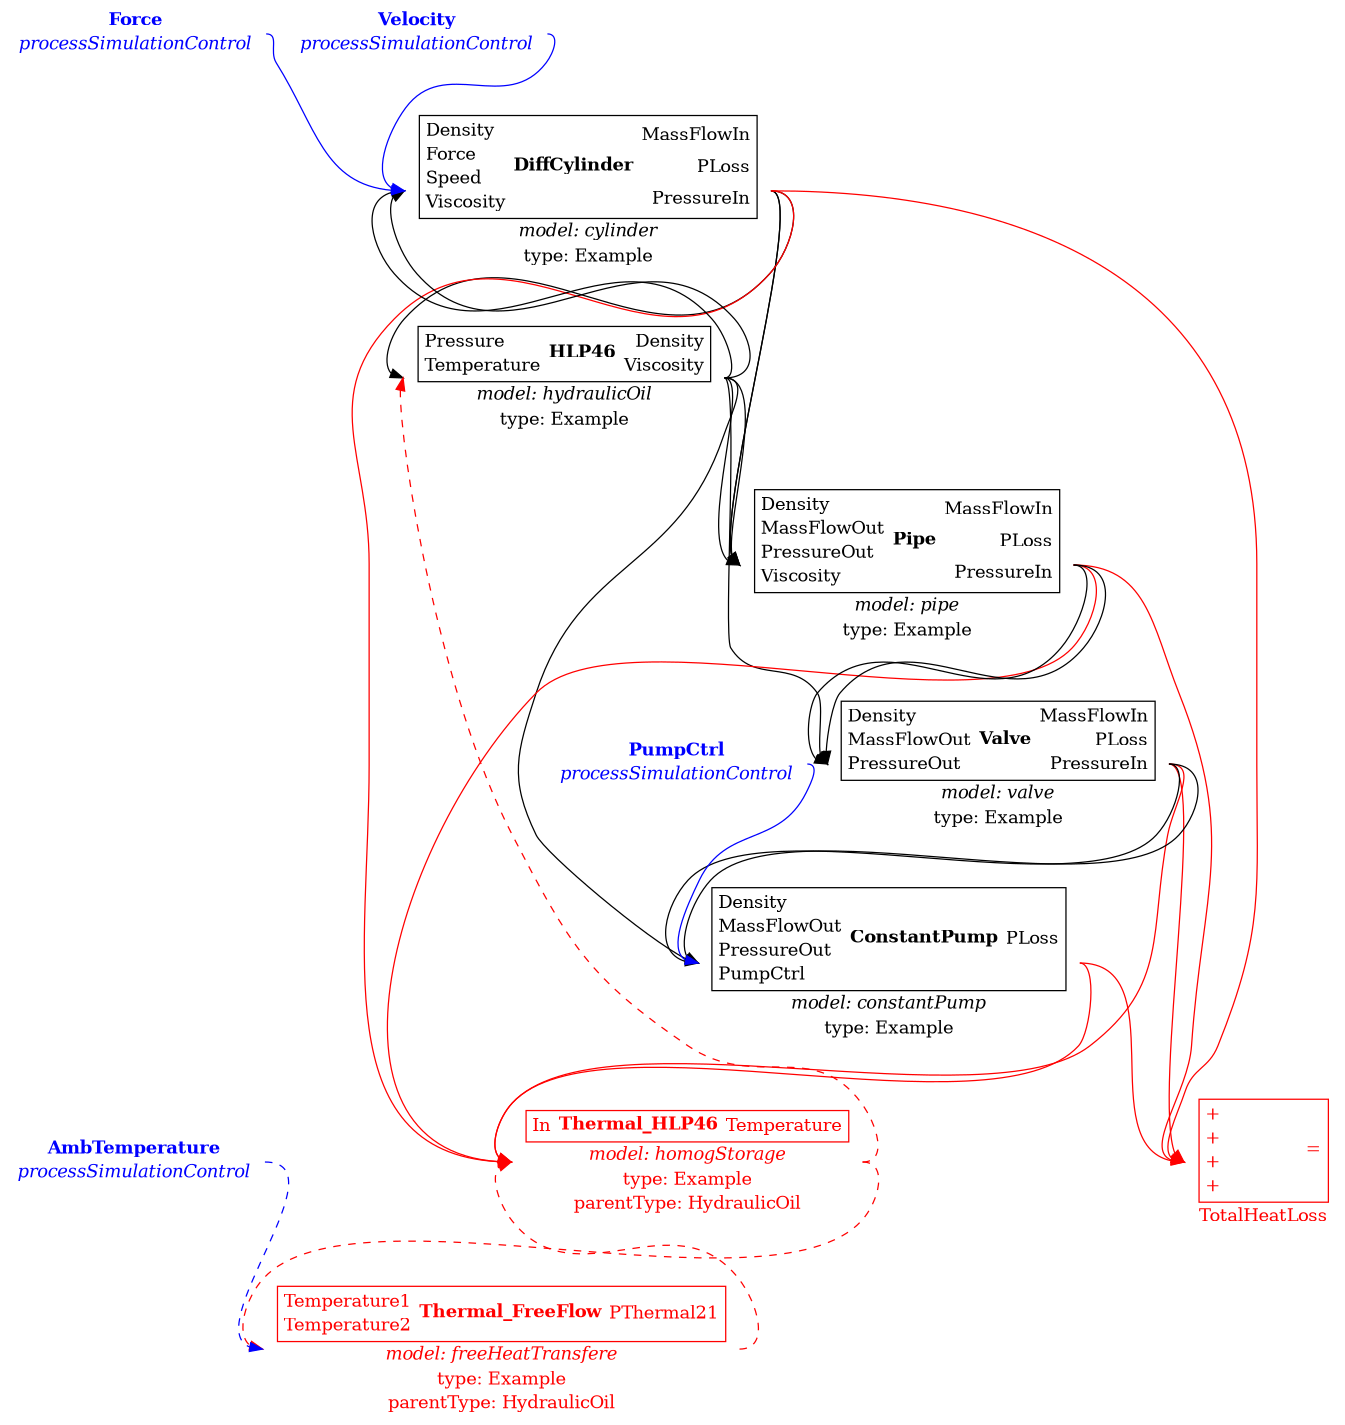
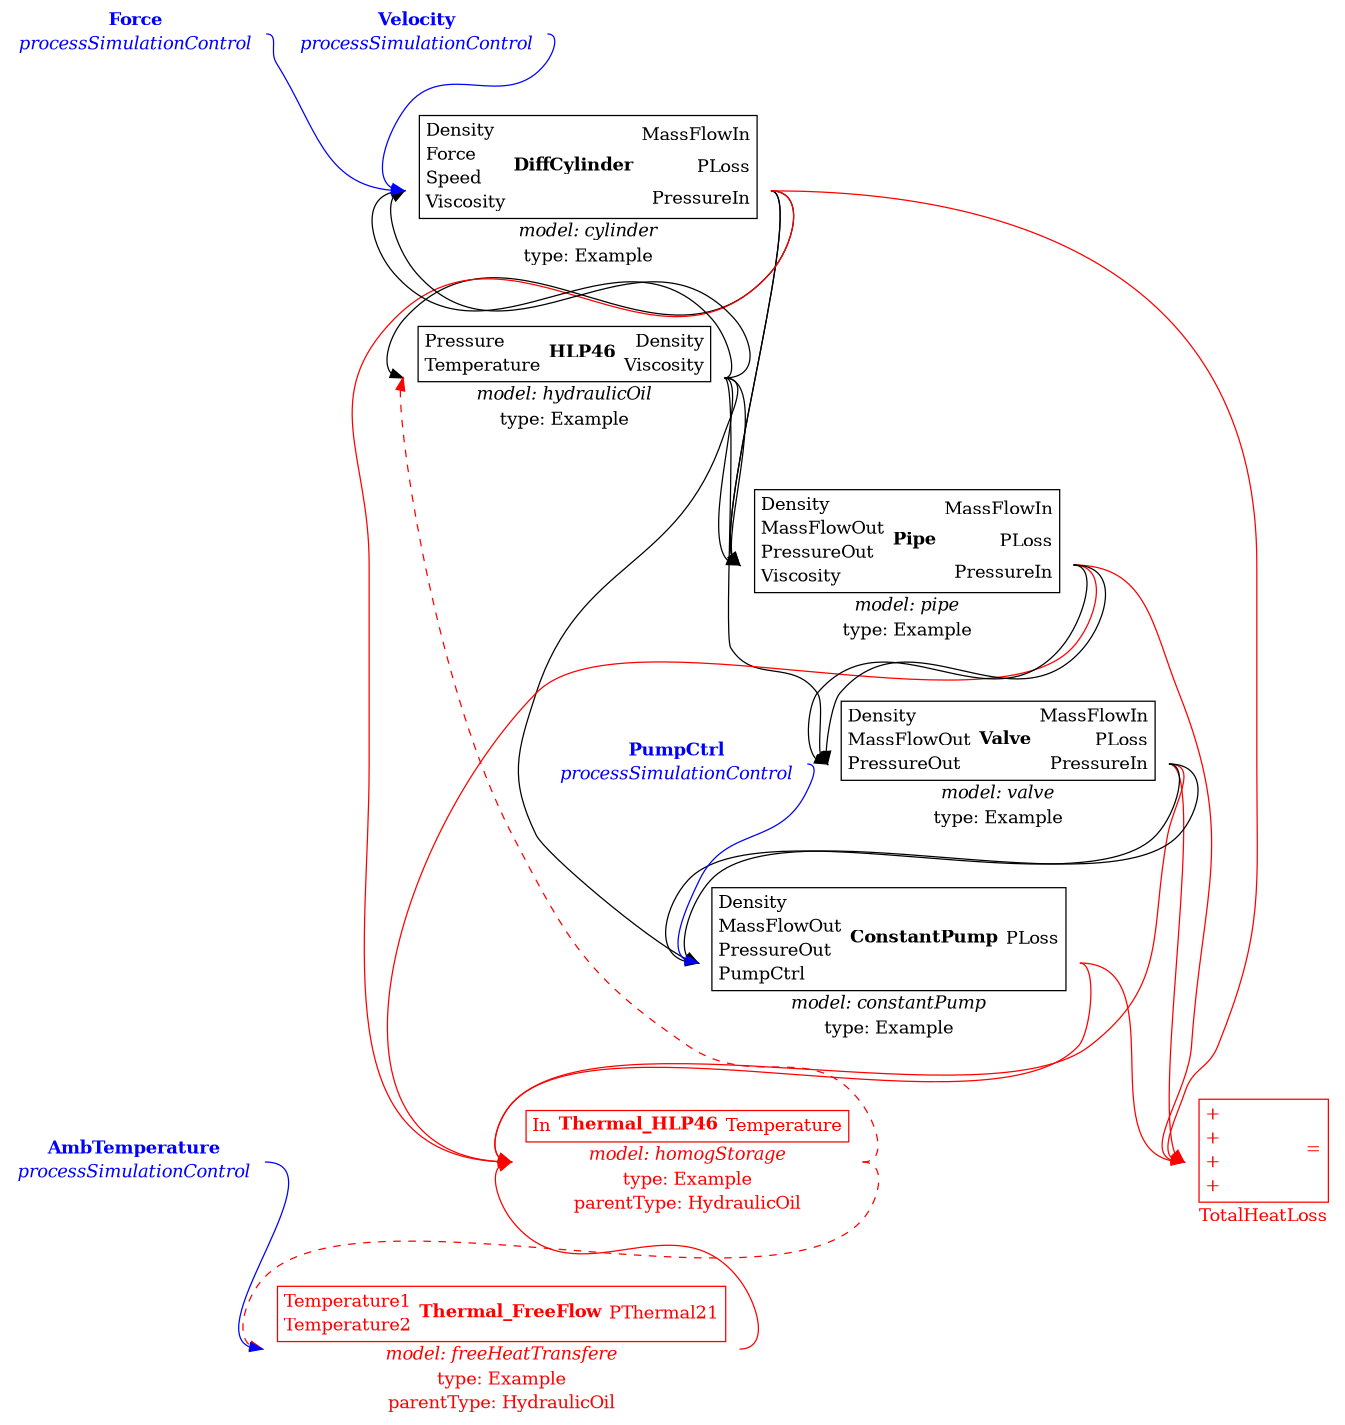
edge "Temperature1" -> "In": style dashed -> solid
edge "AmbTemperature" -> "Temperature1": style dashed -> solid
